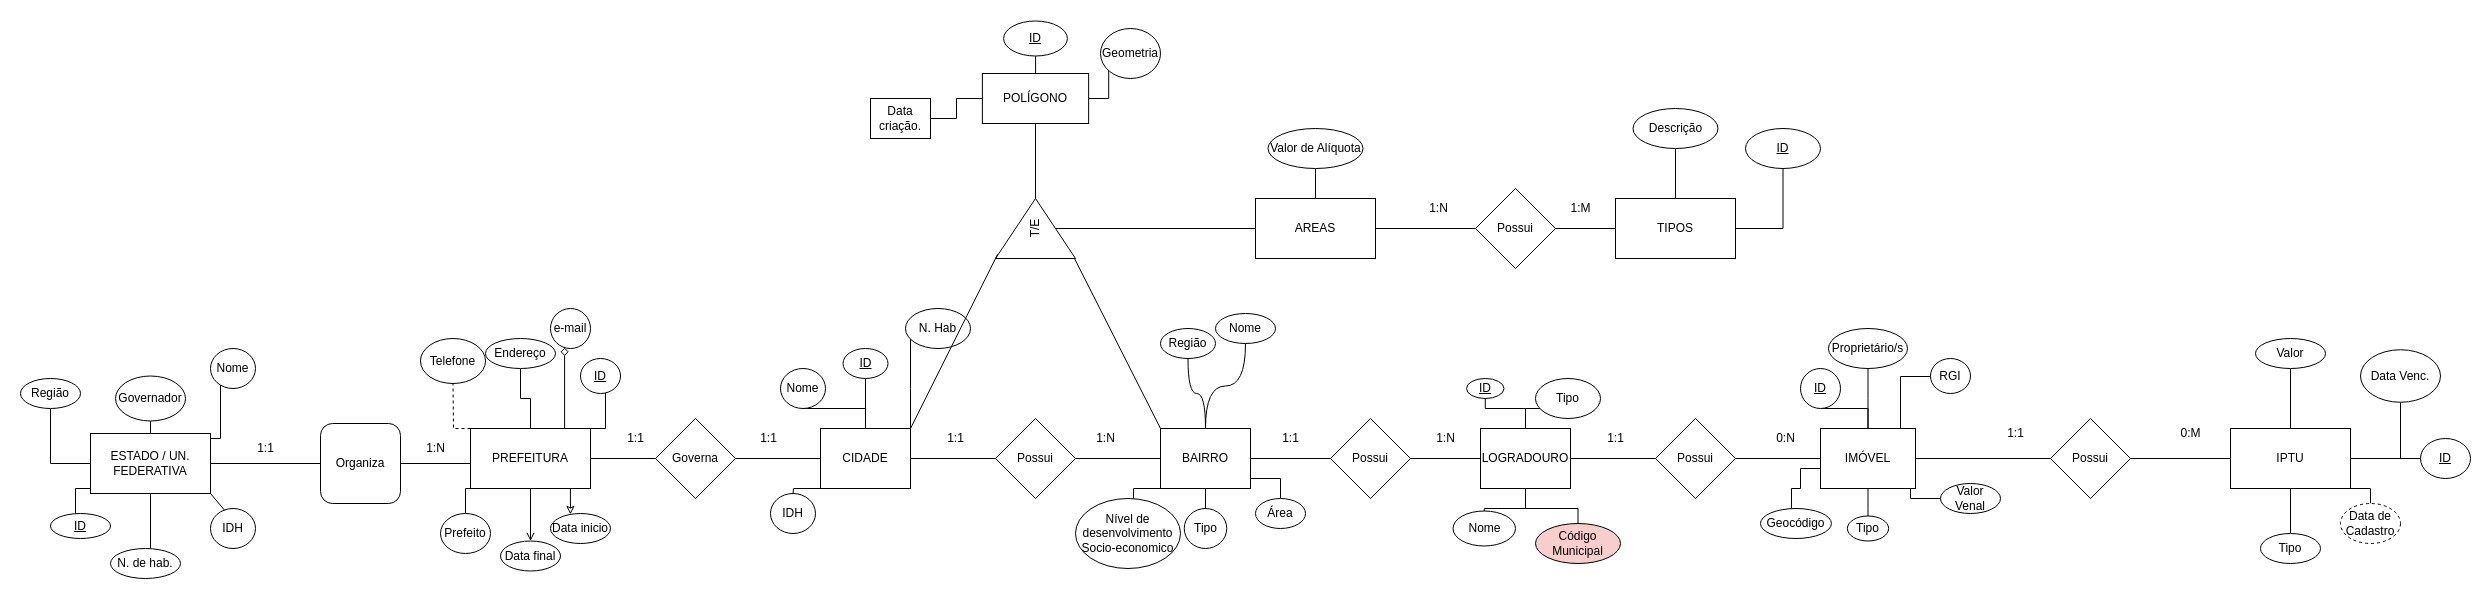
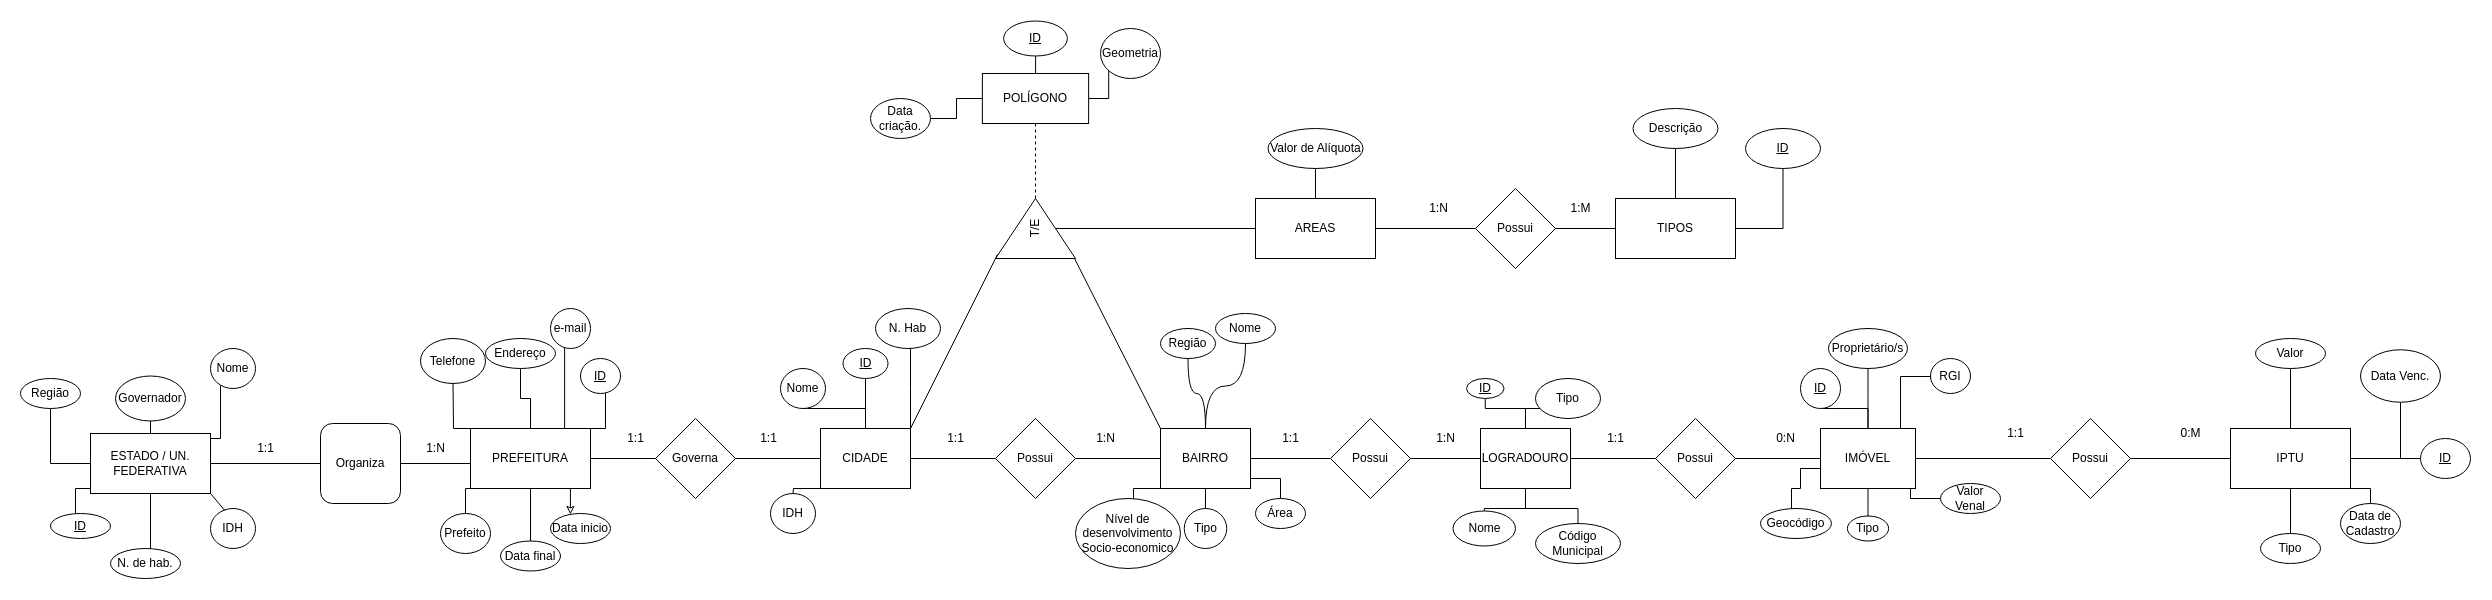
node "Data criação.": shape rectangle -> ellipse
edge "POLÍGONO" -- "T/E": style solid -> dashed
node "N. Hab": moved (938, 329) -> (908, 329)
edge "PREFEITURA" -> "e-mail": arrowhead diamond -> none
edge "Telefone" -- "PREFEITURA": style dashed -> solid
node "Data de Cadastro": style dashed -> solid
edge "PREFEITURA" -> "Data final": arrowhead open -> none
node "Código Municipal": fillcolor #f8cecc -> #ffffff
